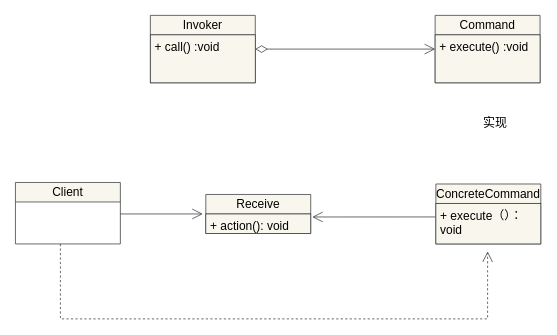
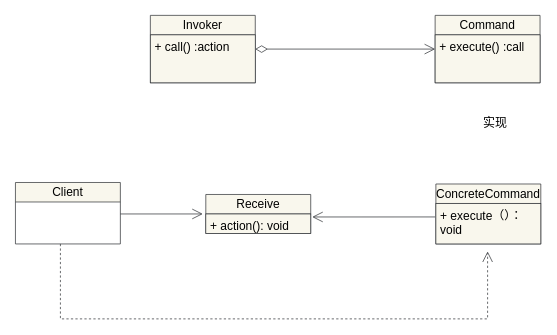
node "+ call() :void": label "+ call() :void" -> "+ call() :action"
node "+ execute() :void": label "+ execute() :void" -> "+ execute() :call"
